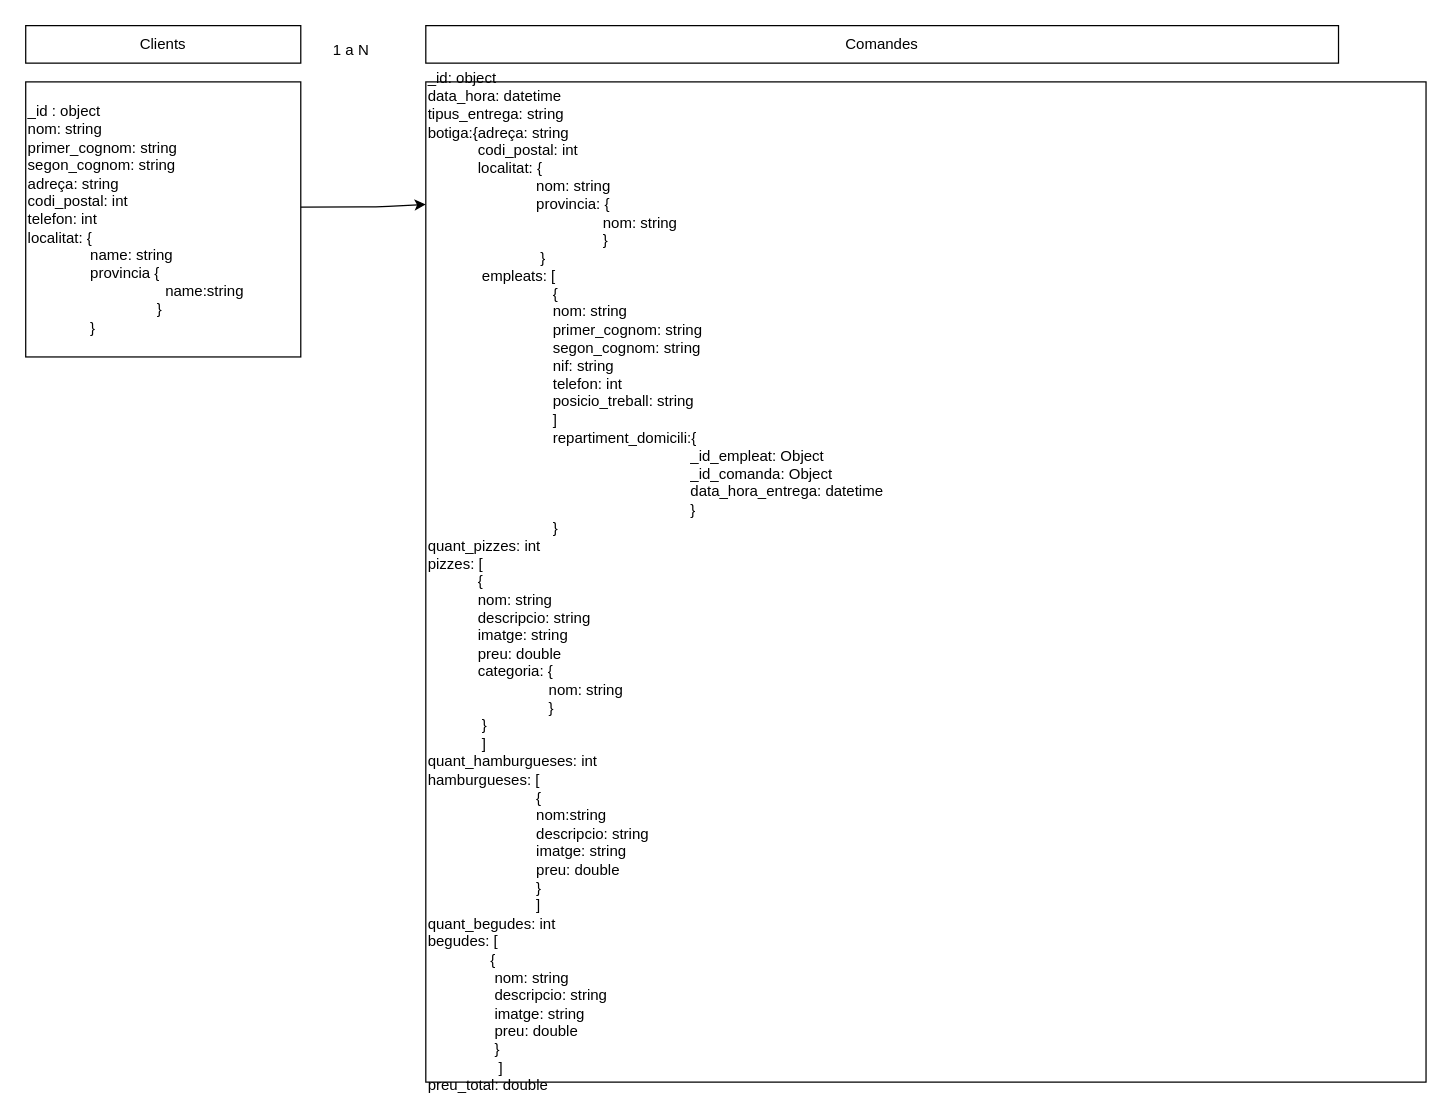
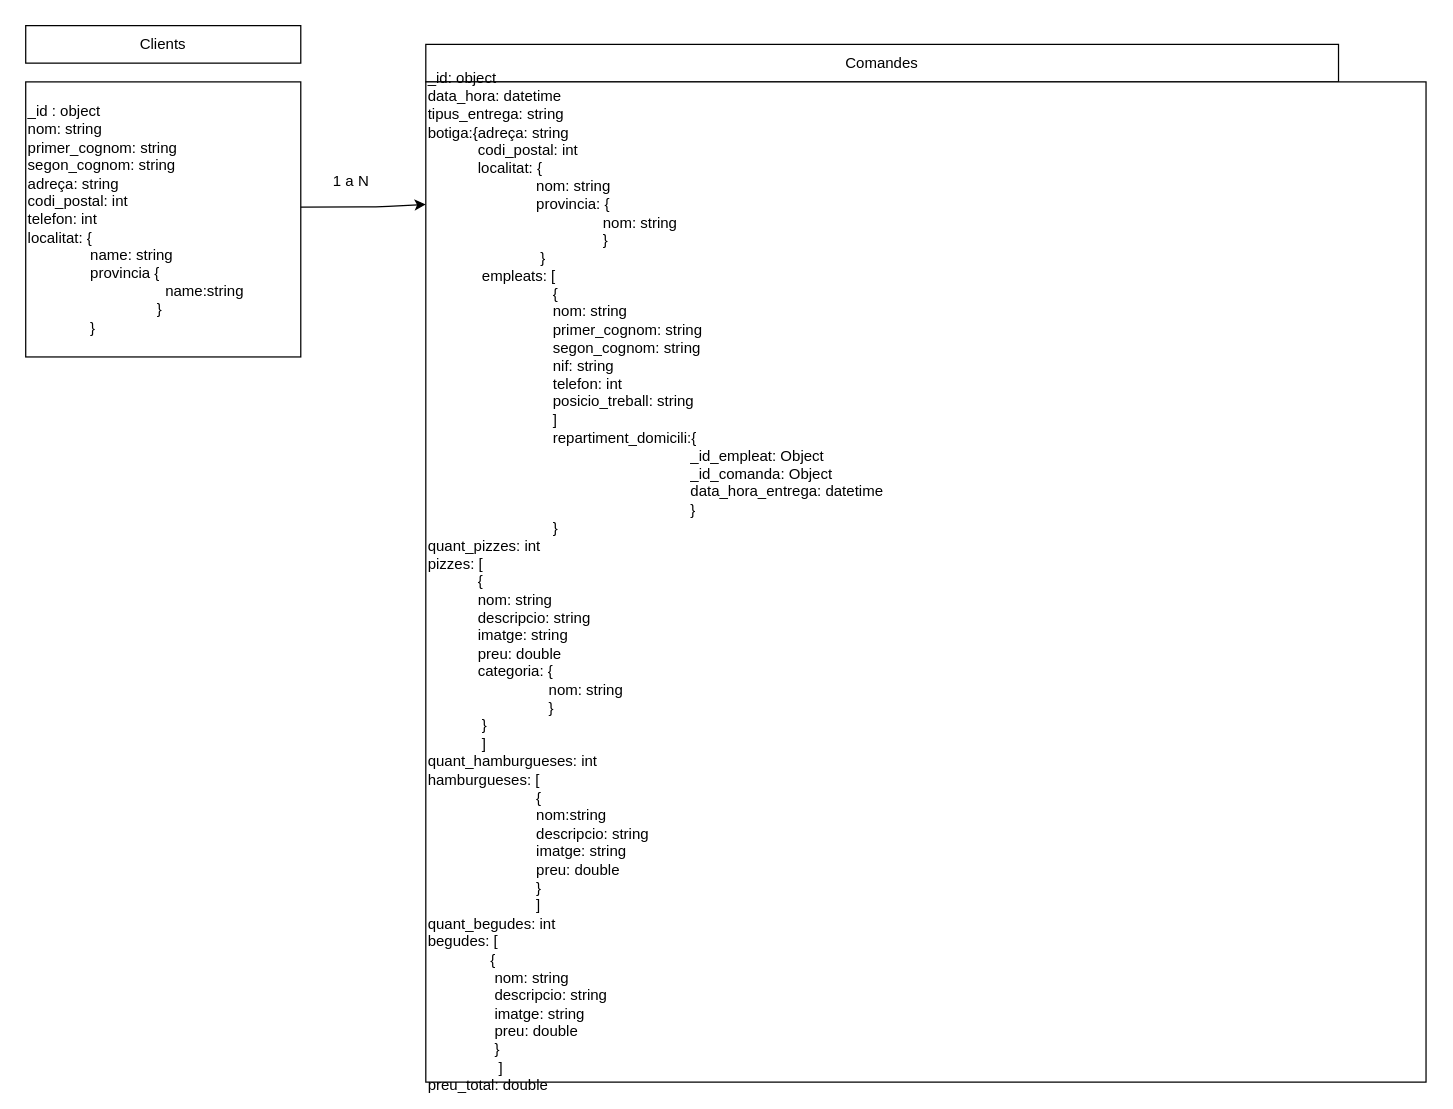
node "Comandes": moved (882, 44) -> (882, 63)
node "1 a N": moved (351, 51) -> (351, 182)
